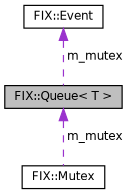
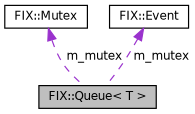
edge "FIX::Mutex" -> "FIX::Queue< T >": reversed
